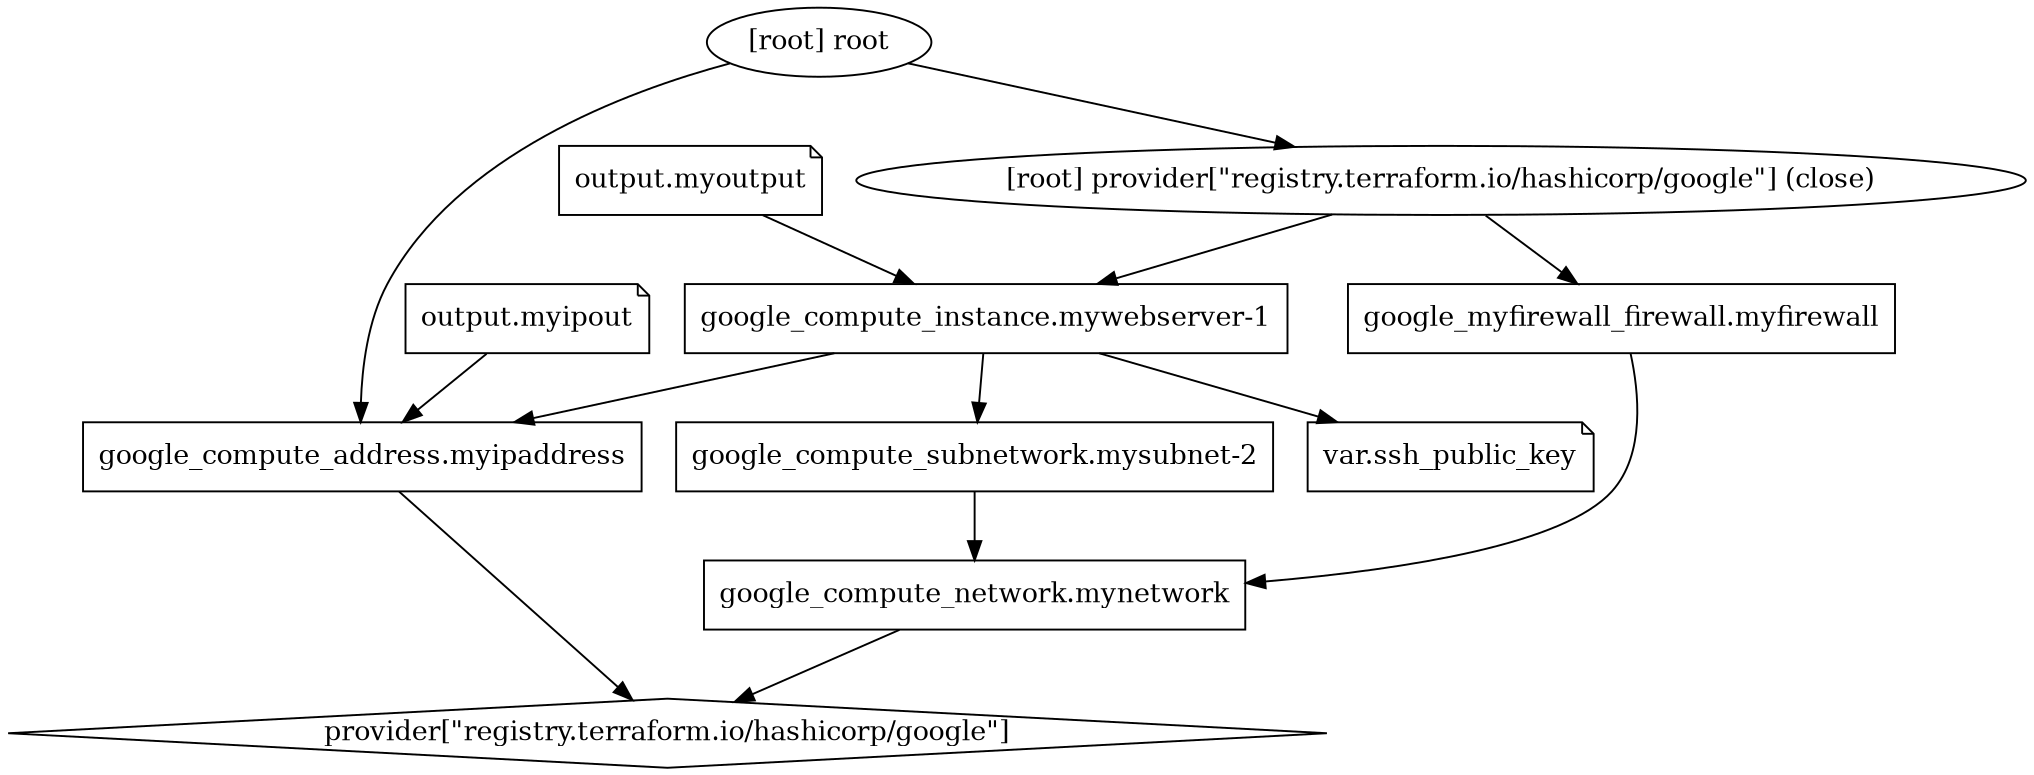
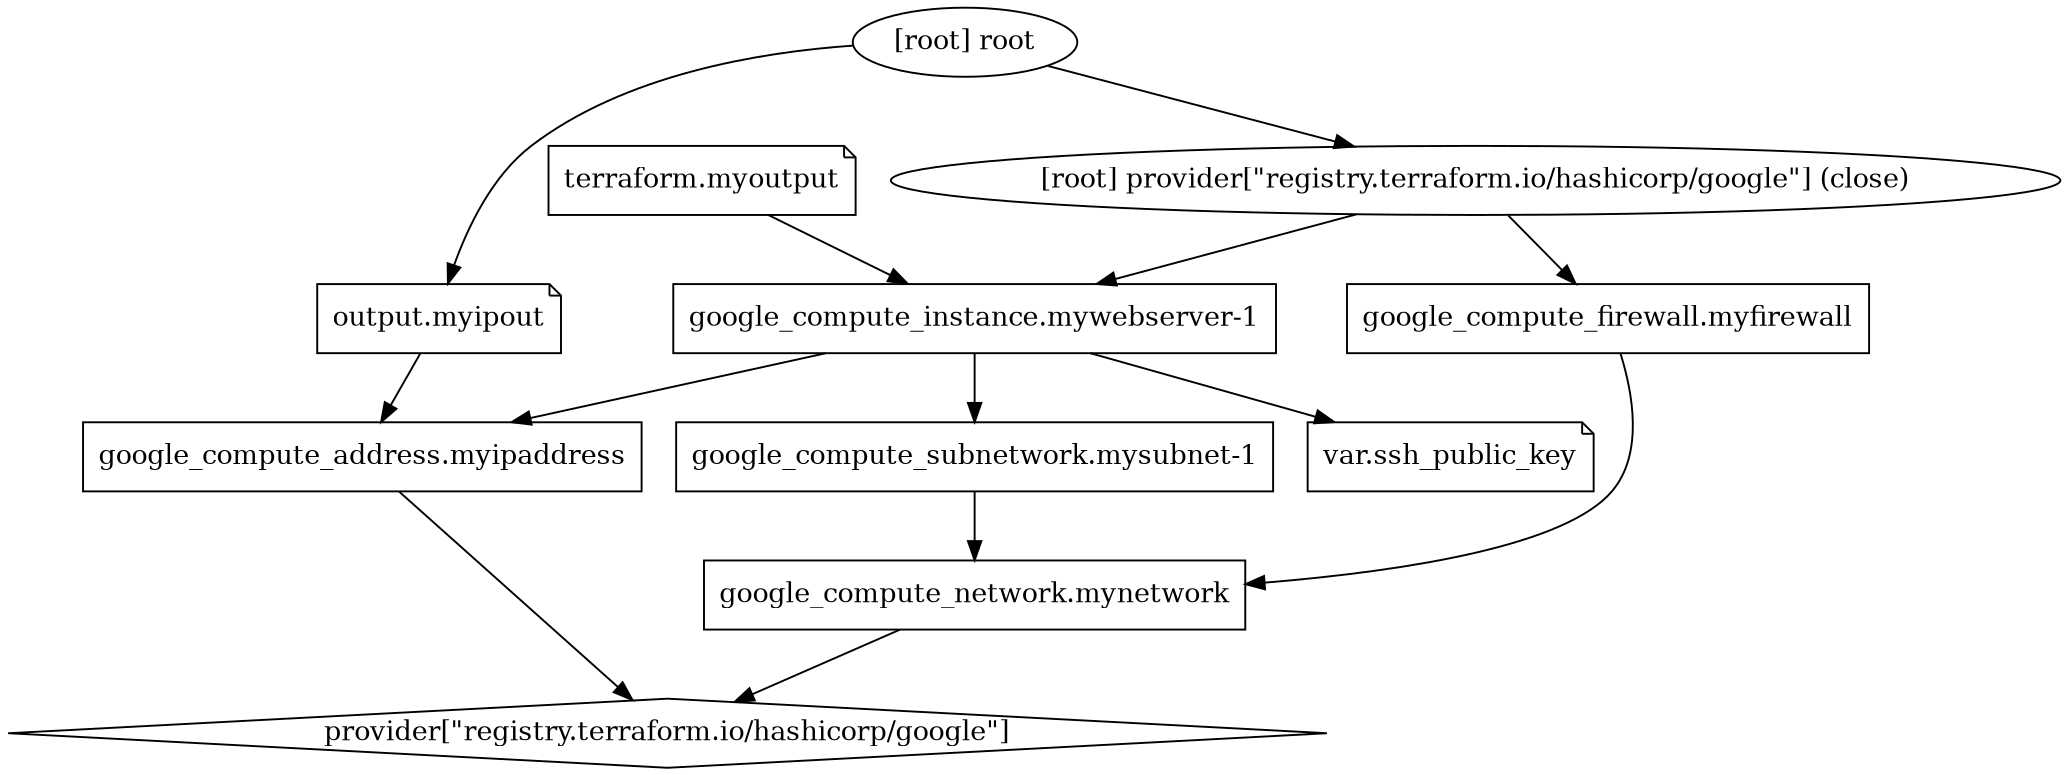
edge "[root] root" -> "google_compute_address.myipaddress": now "[root] root" -> "output.myipout"
node "output.myoutput": label "output.myoutput" -> "terraform.myoutput"
node "google_myfirewall_firewall.myfirewall": label "google_myfirewall_firewall.myfirewall" -> "google_compute_firewall.myfirewall"
node "google_compute_subnetwork.mysubnet-2": label "google_compute_subnetwork.mysubnet-2" -> "google_compute_subnetwork.mysubnet-1"
